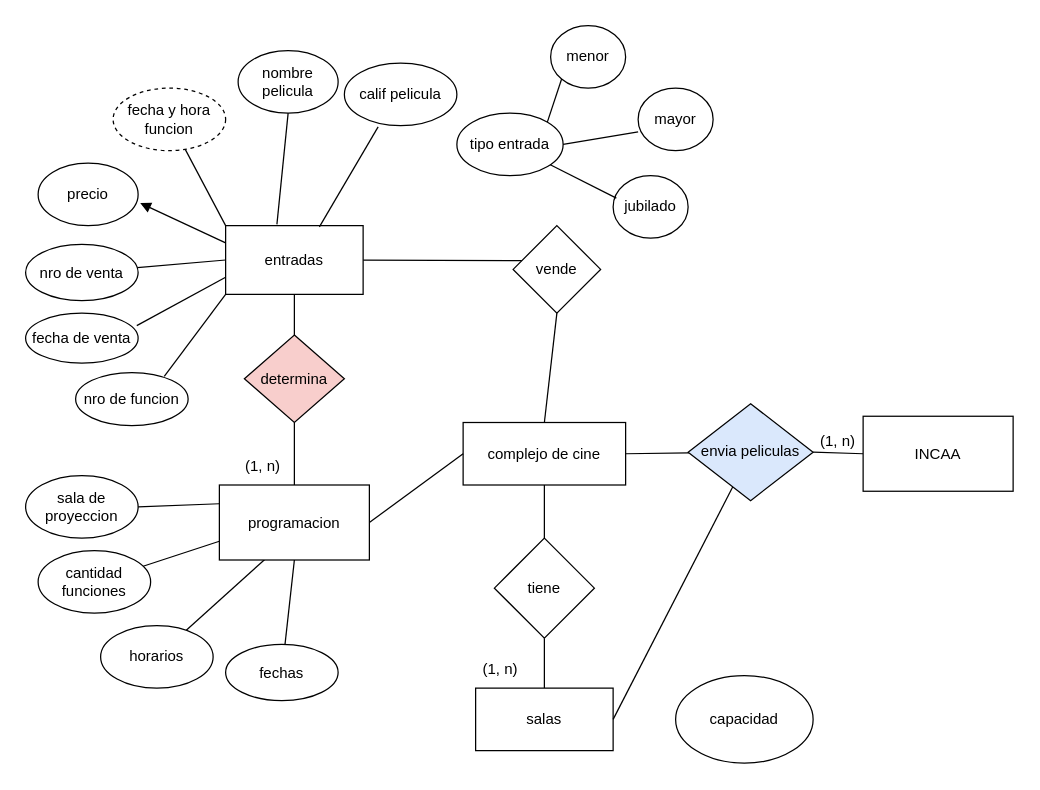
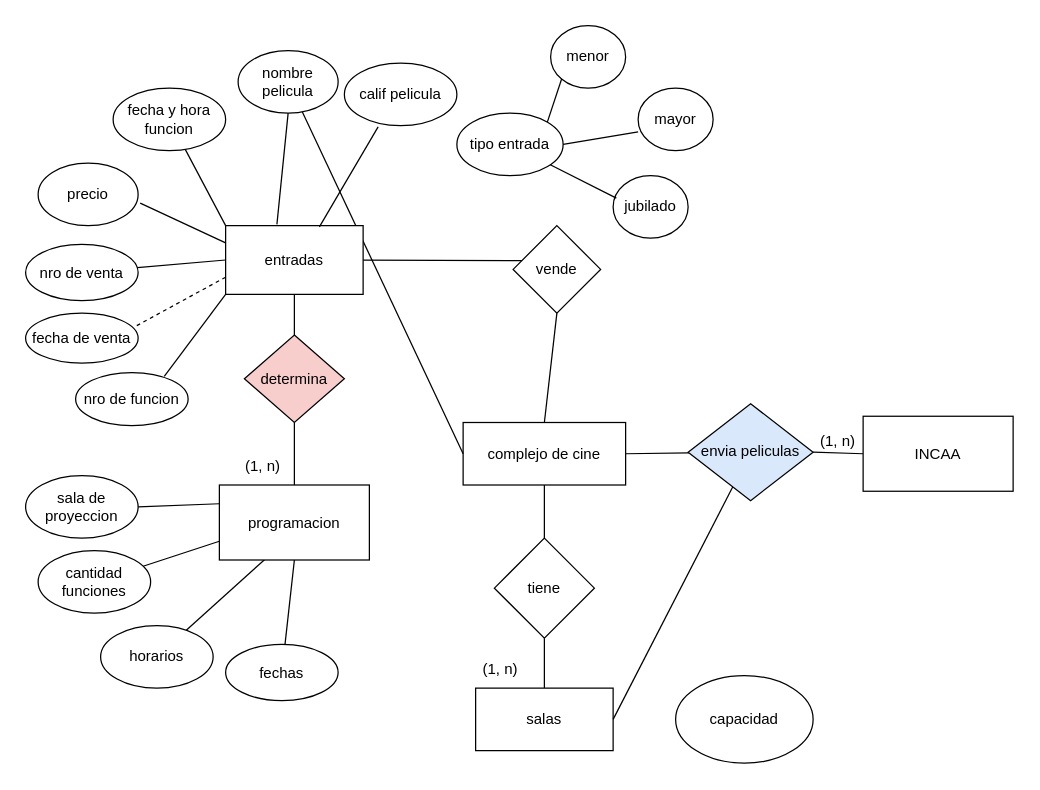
node "fecha y hora funcion": style dashed -> solid
edge "entradas" -> "precio": arrowhead block -> none
edge "entradas" -- "fecha de venta": style solid -> dashed
edge "complejo de cine" -- "programacion": now "complejo de cine" -- "nombre pelicula"
